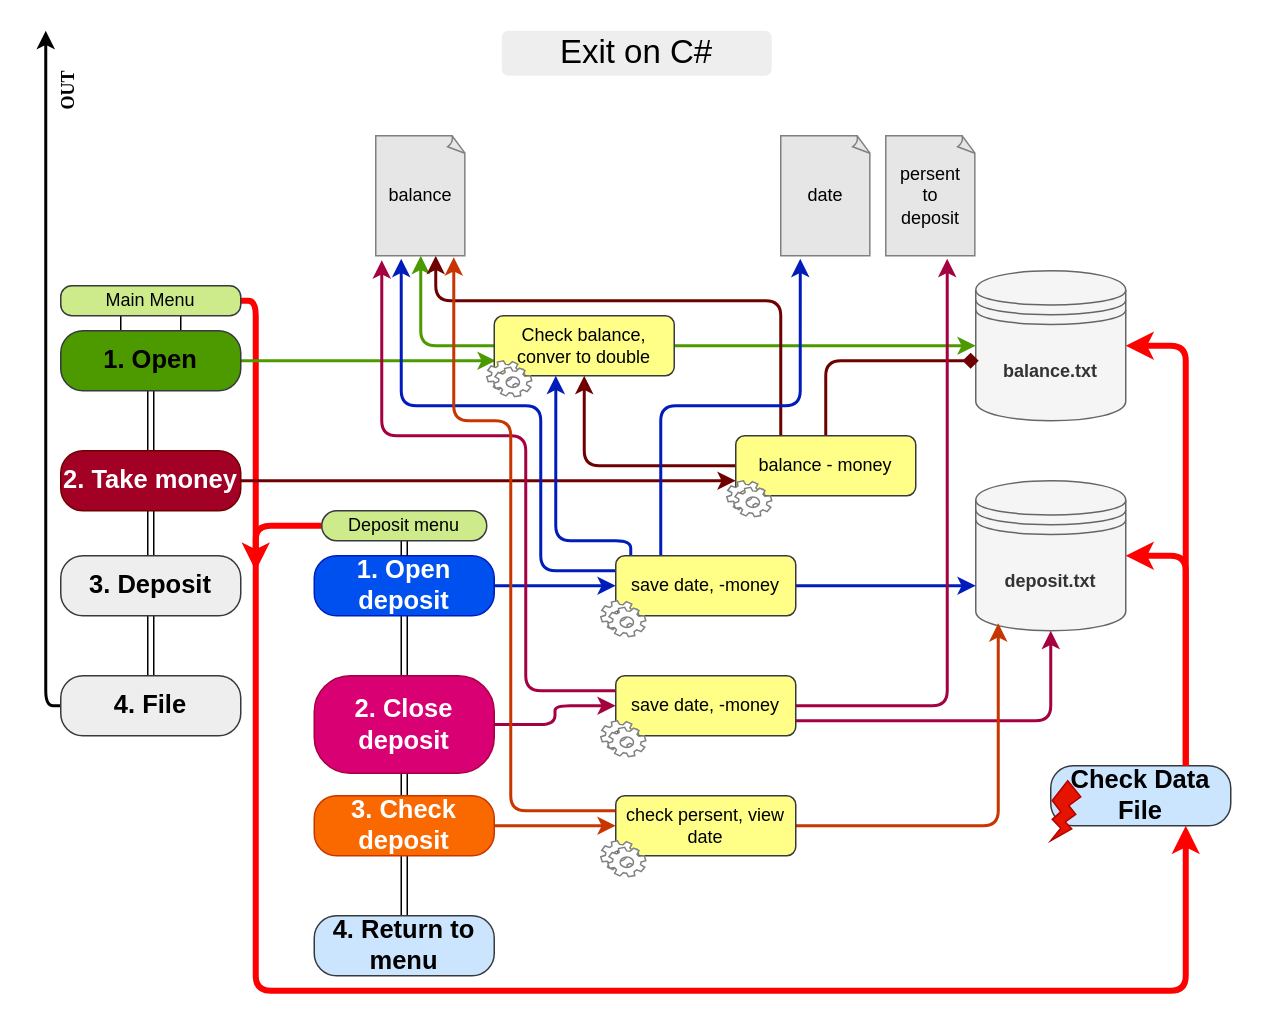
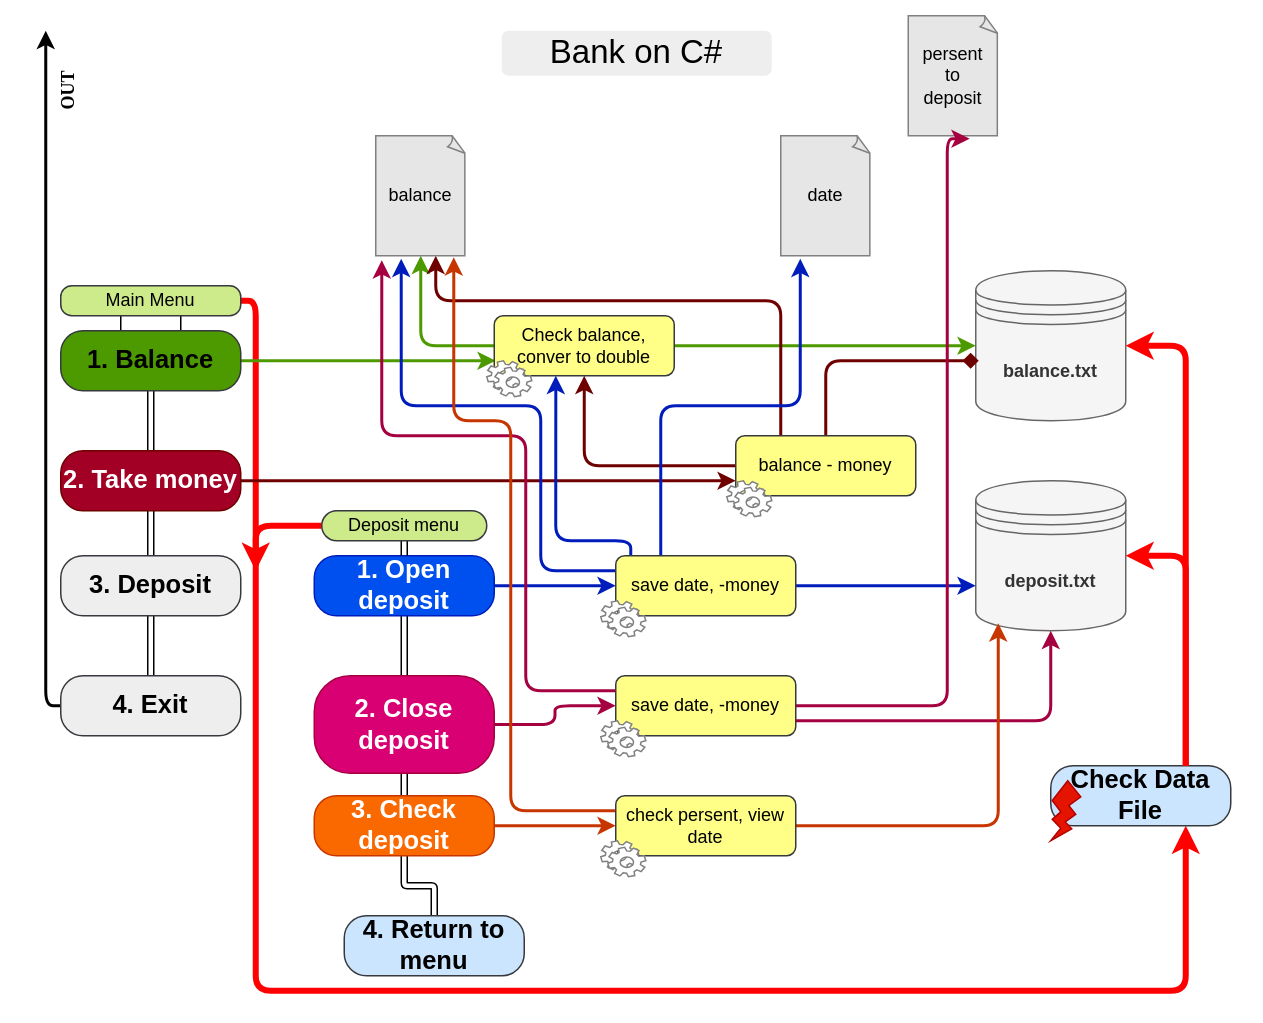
node "Exit on C#": label "Exit on C#" -> "Bank on C#"
node "persent to deposit": moved (931, 196) -> (953, 76)
node "1. Open": label "1. Open" -> "1. Balance"
node "4. File": label "4. File" -> "4. Exit"
node "4. Return to menu": moved (404, 946) -> (434, 946)
